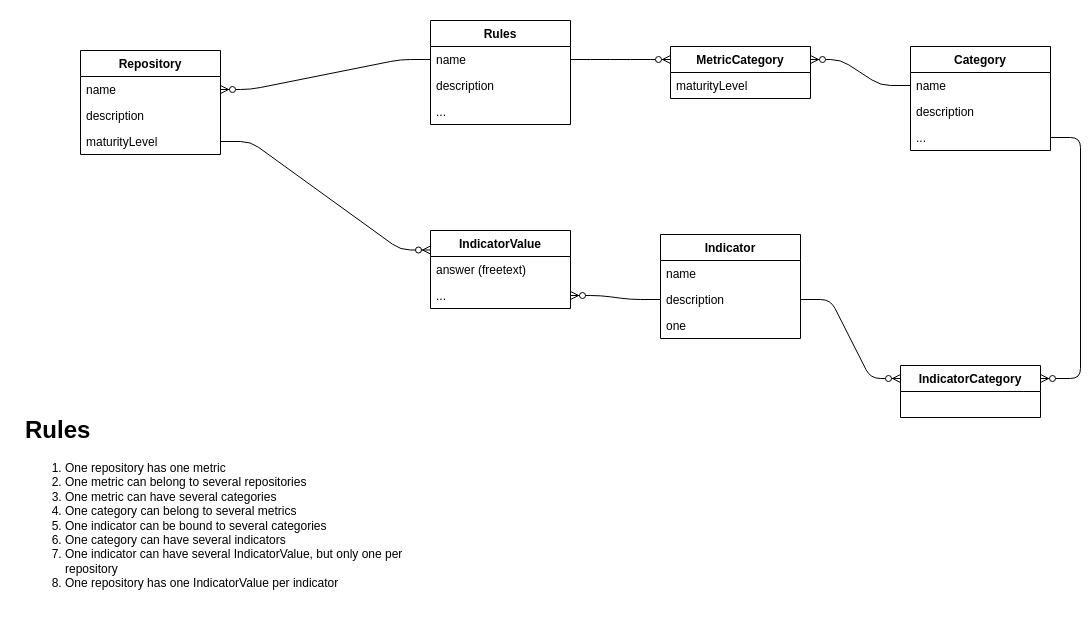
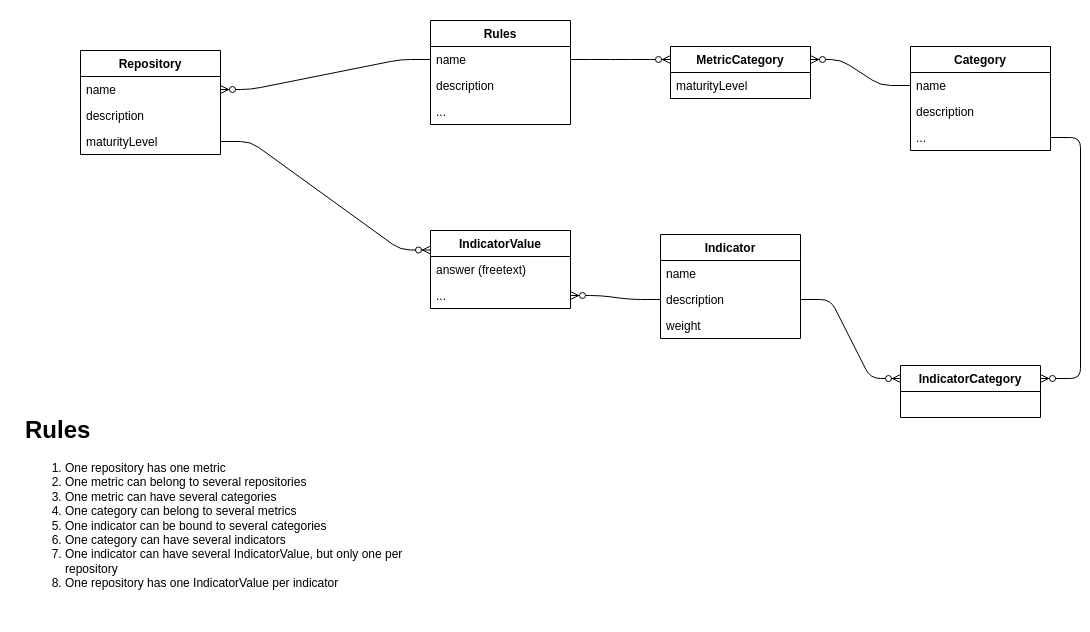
node "one": label "one" -> "weight"
